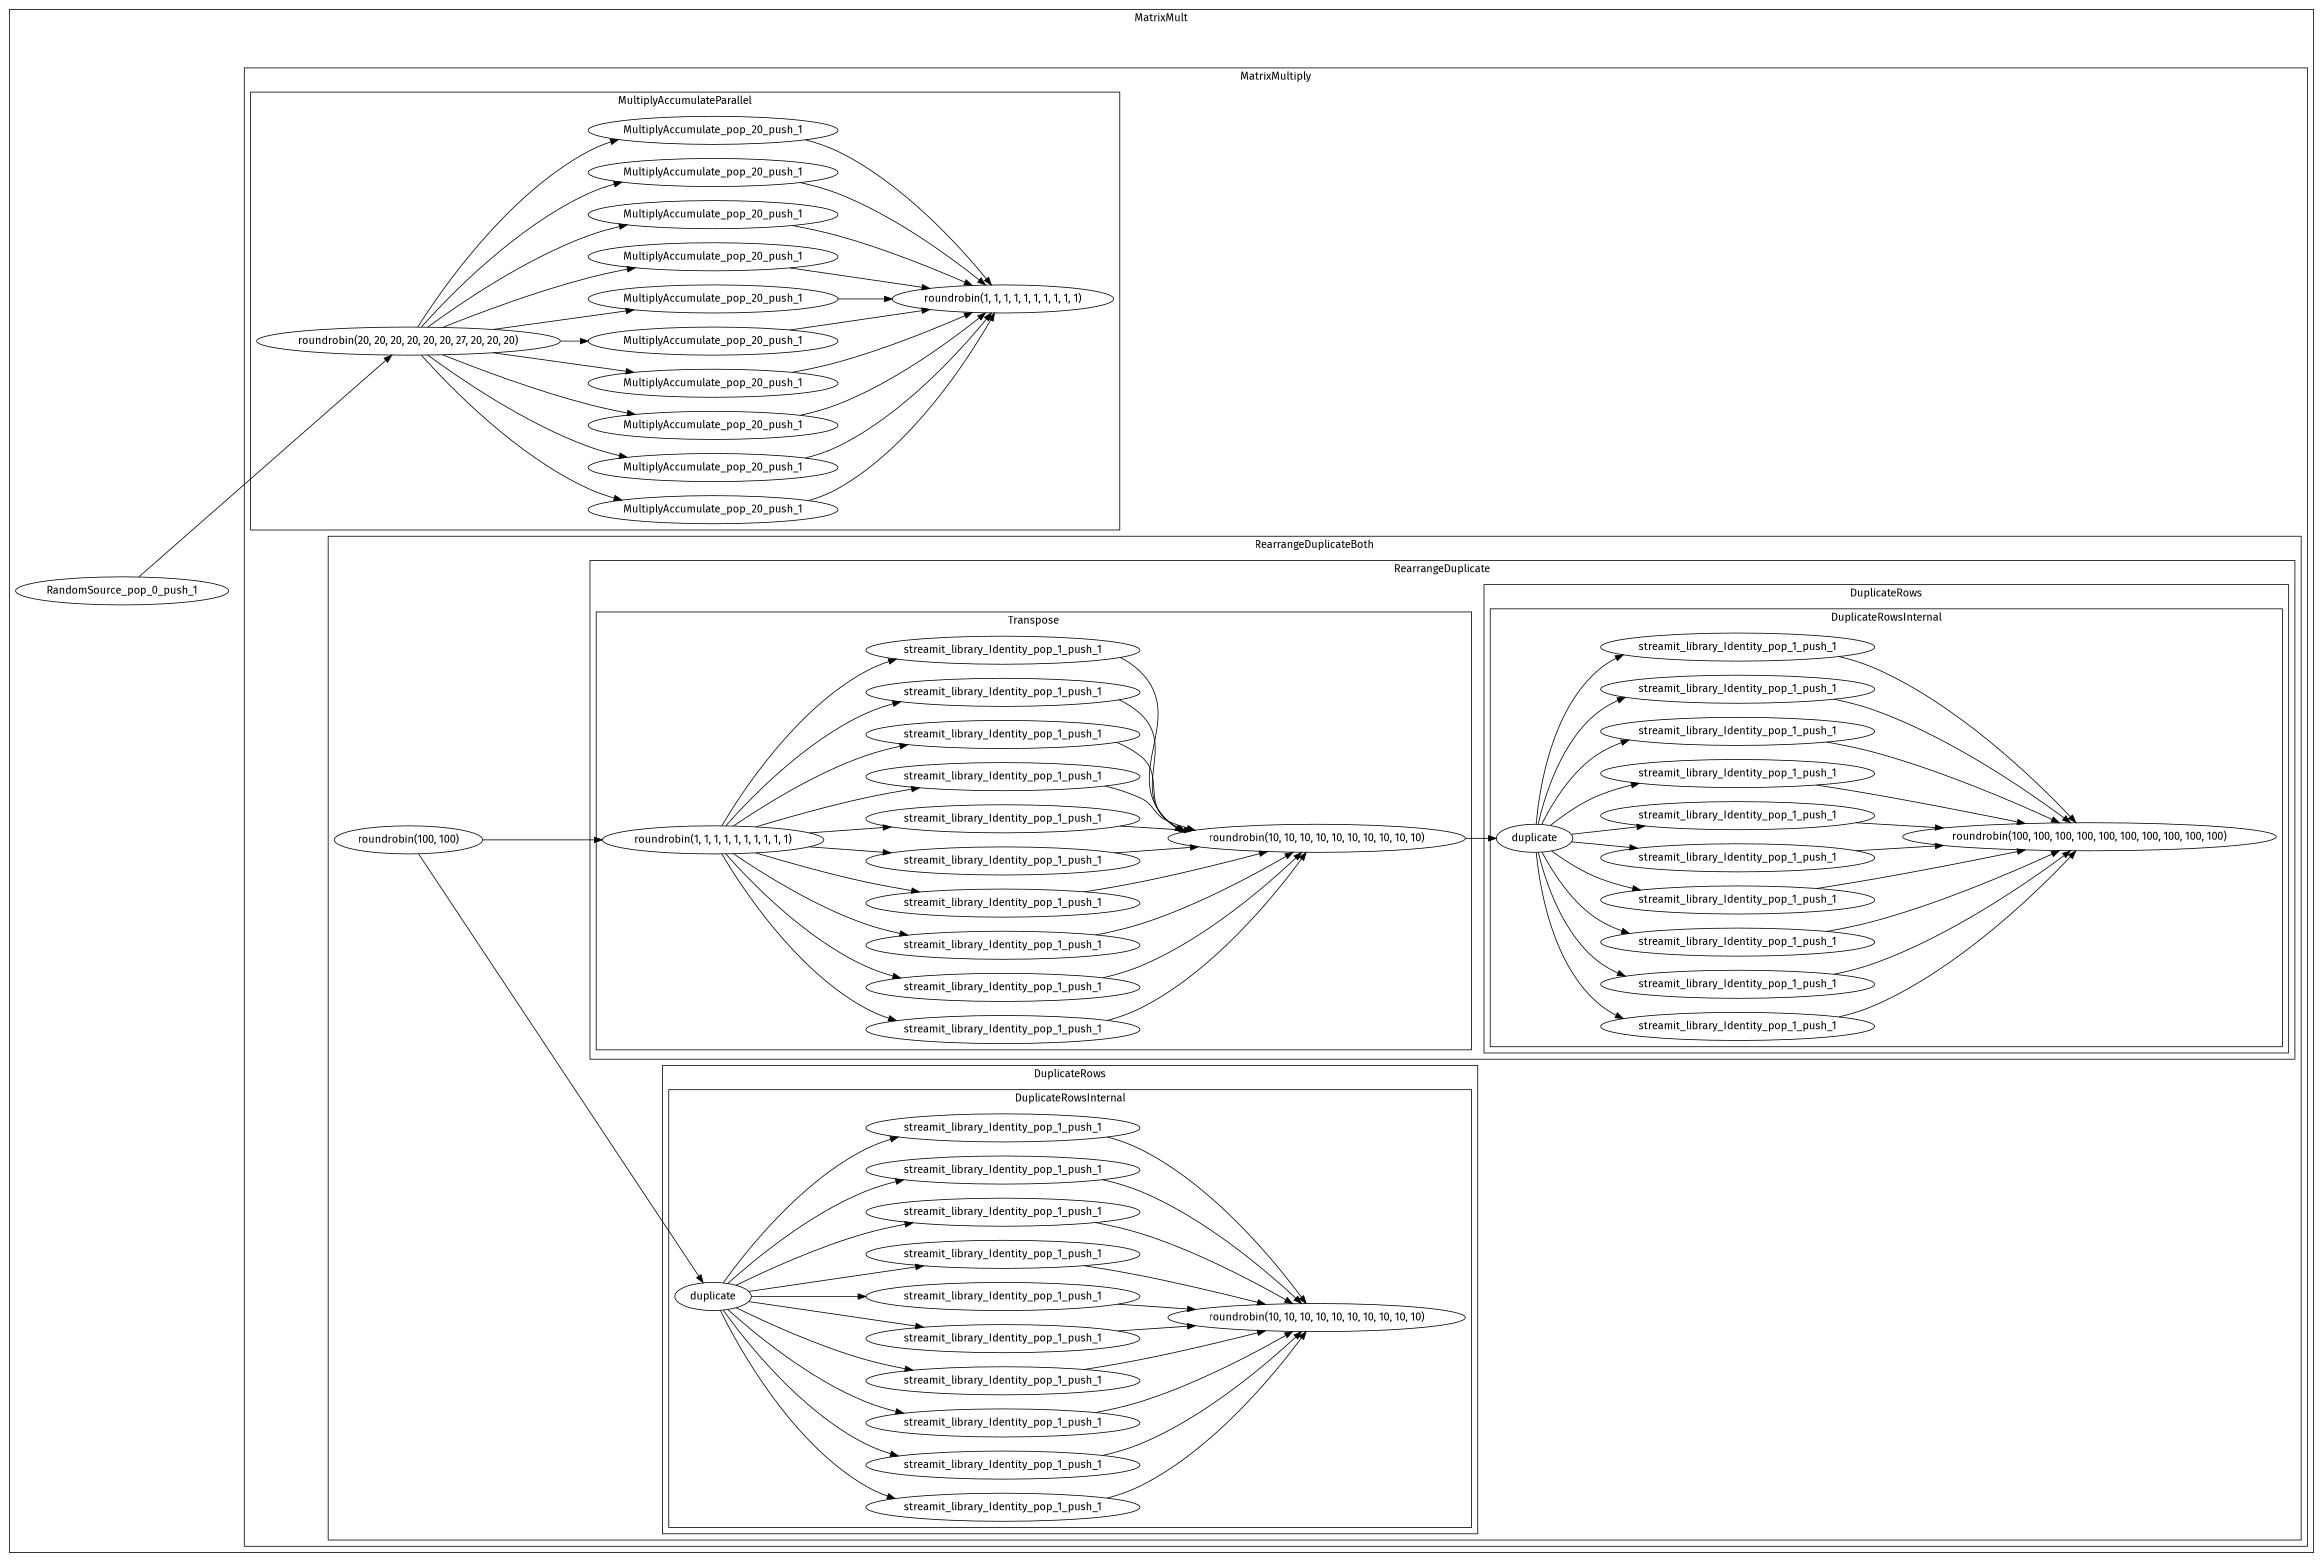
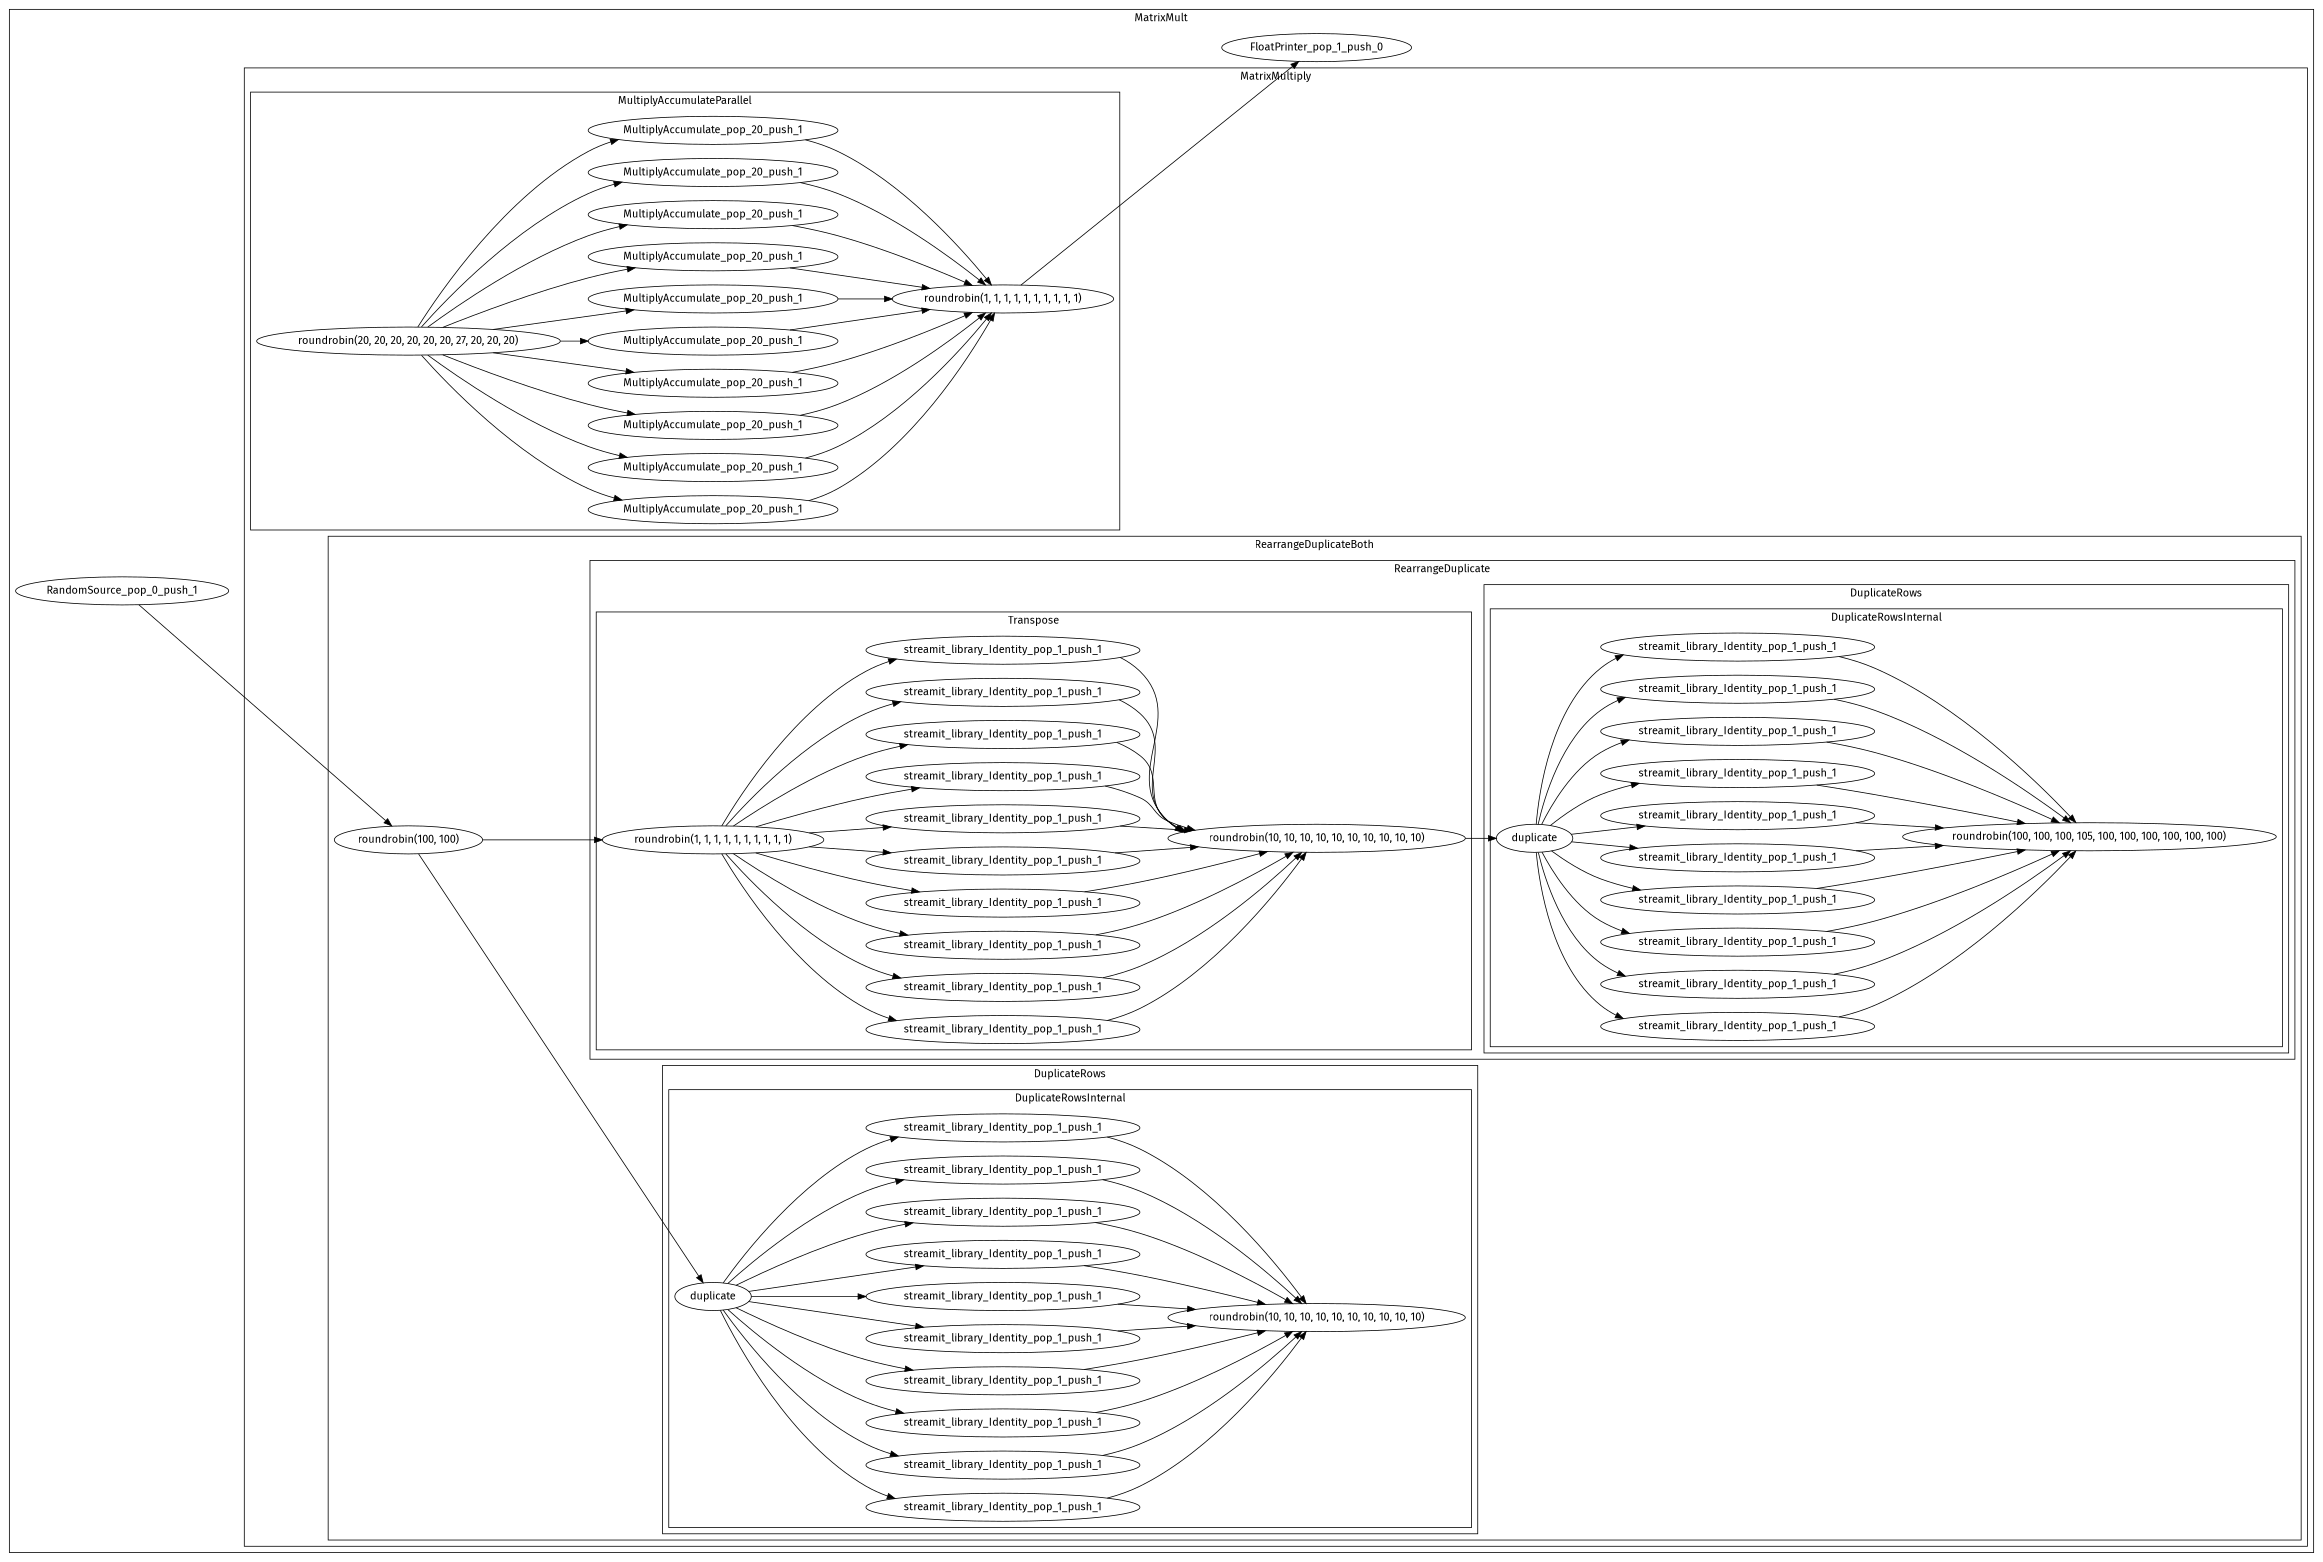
node "FloatPrinter_pop_1_push_0": added
edge "RandomSource_pop_0_push_1" -> "roundrobin(20, 20, 20, 20, 20, 20, 27, 20, 20, 20)": now "RandomSource_pop_0_push_1" -> "roundrobin(100, 100)"
node "roundrobin(100, 100, 100, 100, 100, 100, 100, 100, 100, 100)": label "roundrobin(100, 100, 100, 100, 100, 100, 100, 100, 100, 100)" -> "roundrobin(100, 100, 100, 105, 100, 100, 100, 100, 100, 100)"
